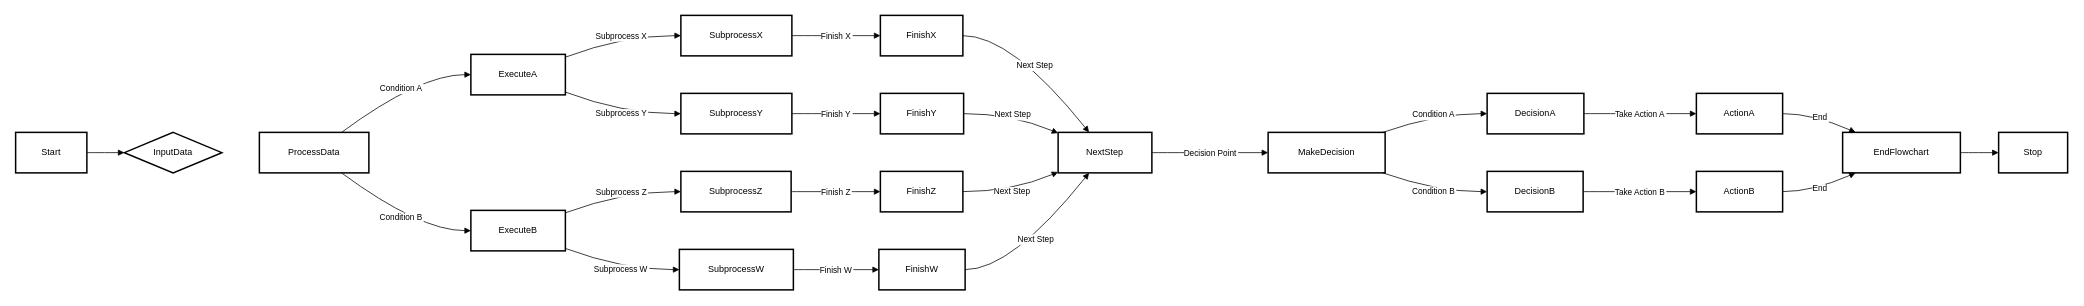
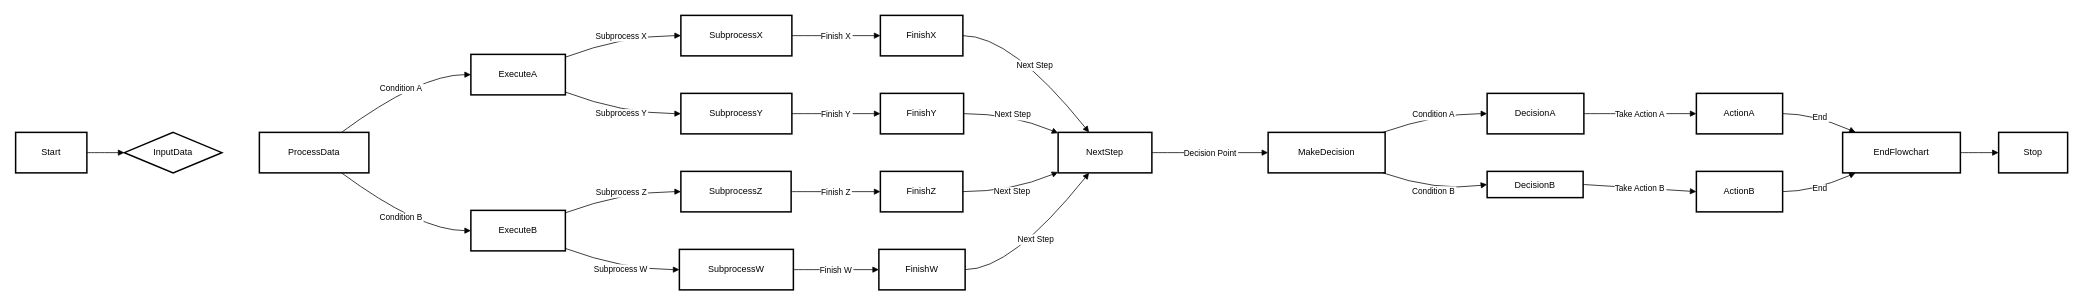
node "DecisionB": size 96x41 -> 96x26
